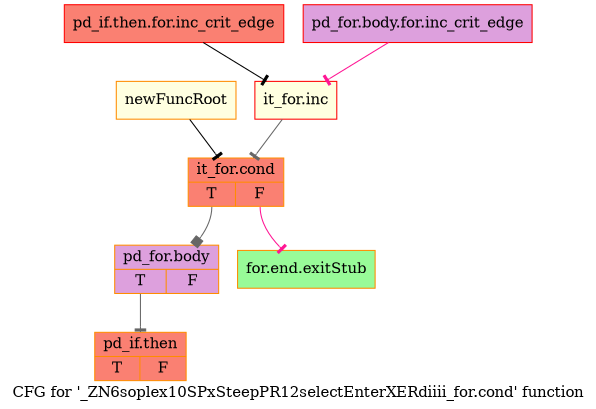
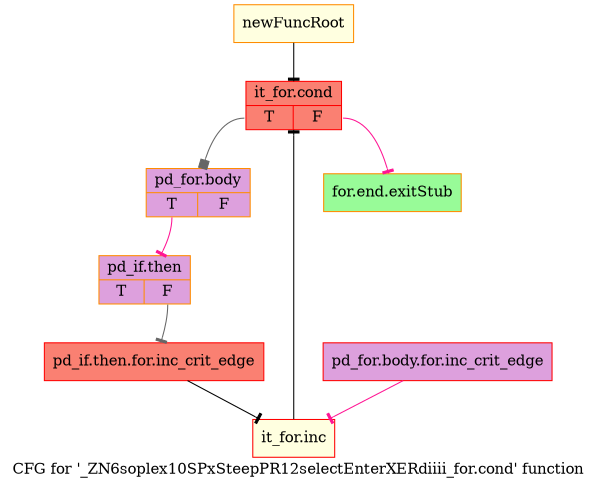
edge "it_for.inc" -> "it_for.cond": color gray40 -> black
node "it_for.cond": color darkorange -> red
edge "pd_for.body" -> "pd_if.then": color gray40 -> deeppink
edge "pd_if.then" -> "pd_if.then.for.inc_crit_edge": added
node "pd_if.then": fillcolor salmon -> plum
